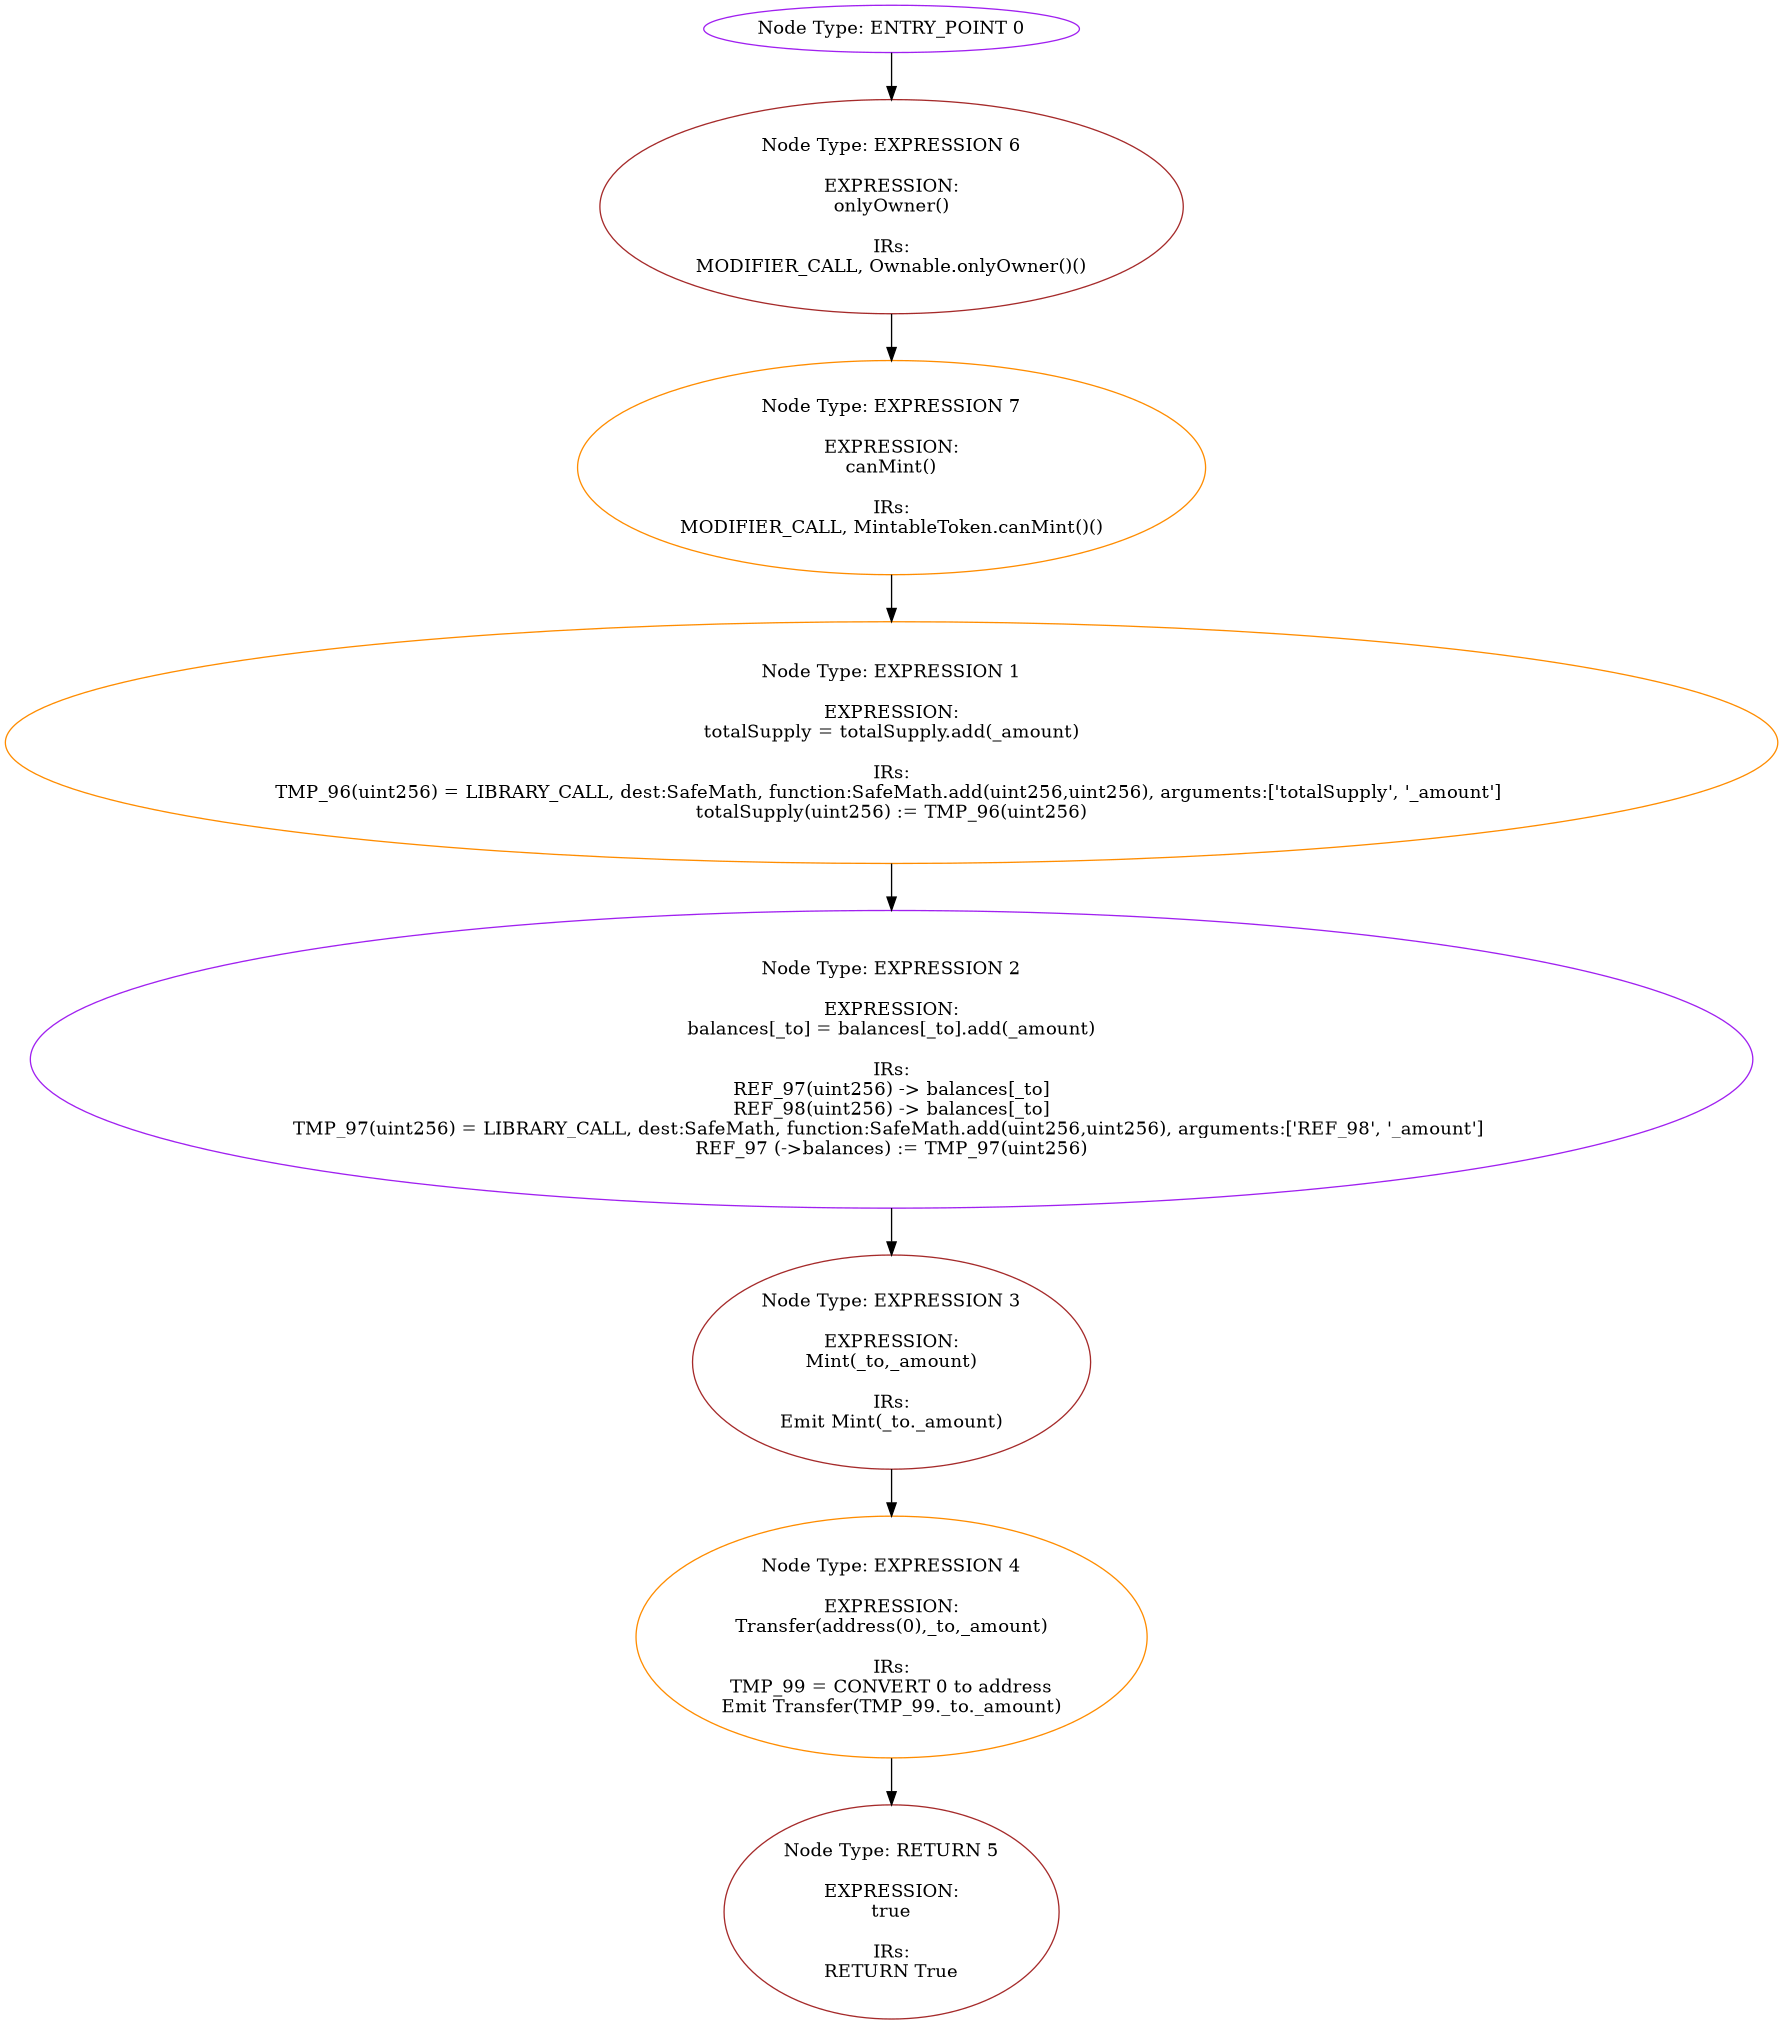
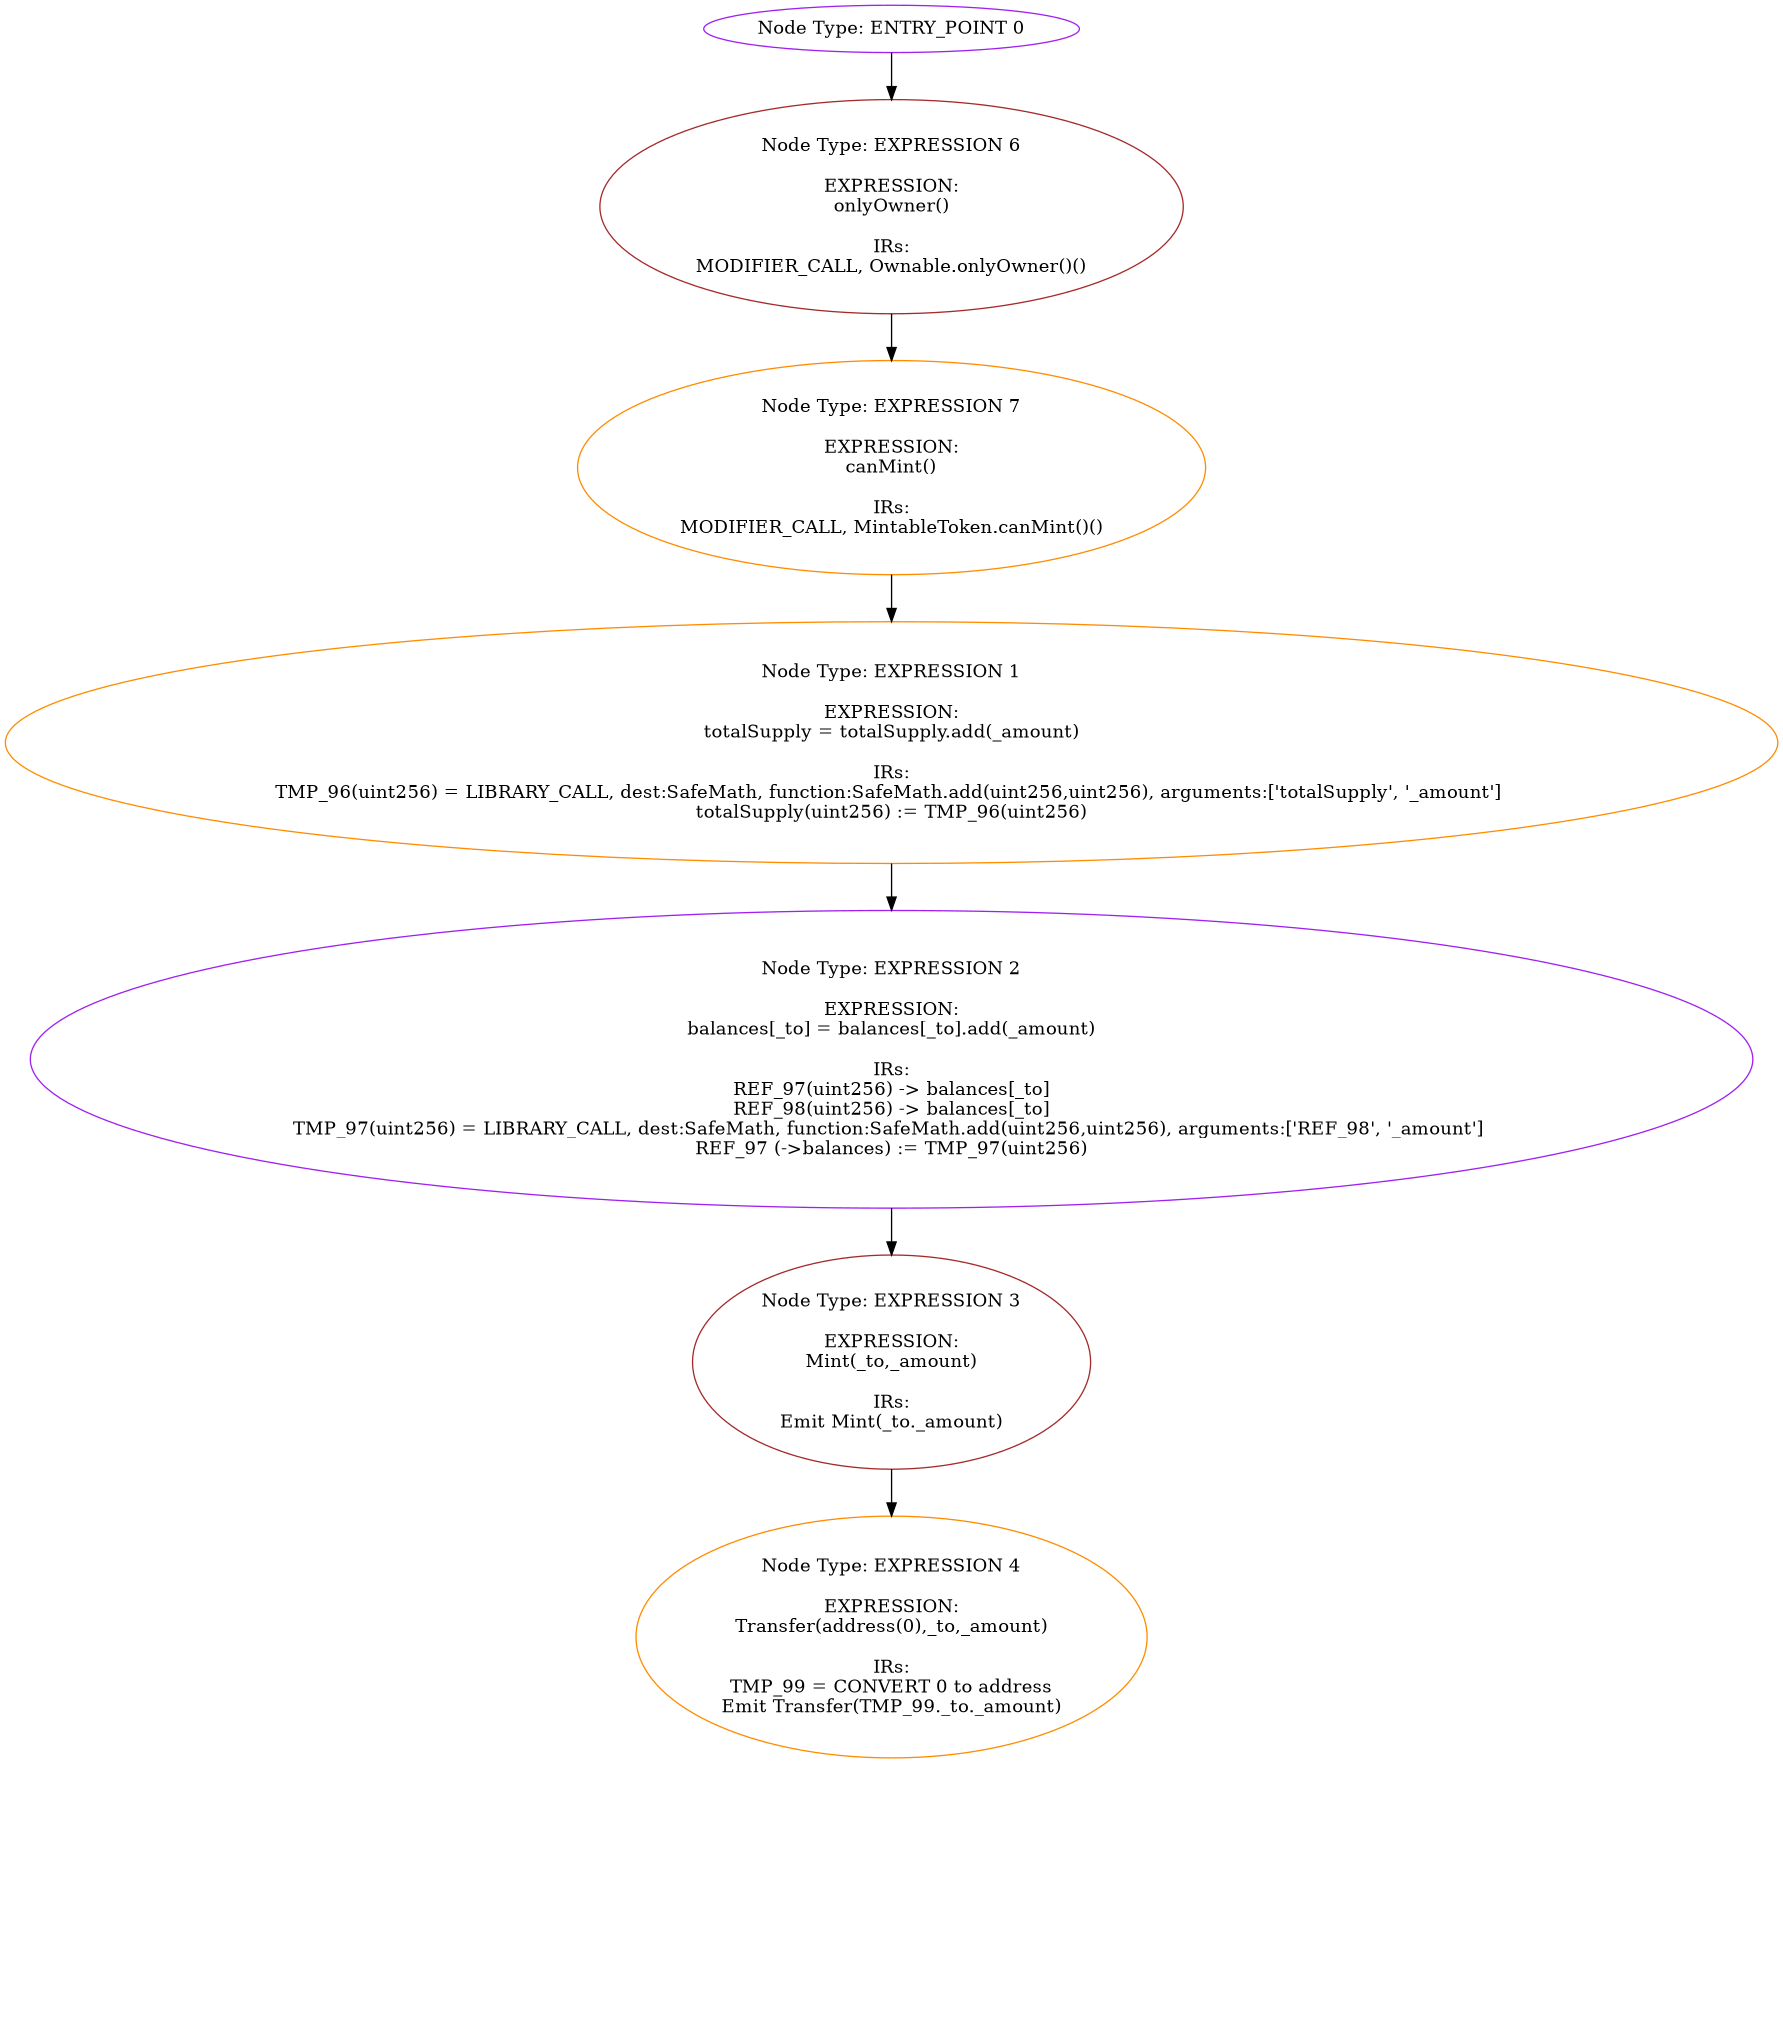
node "Node Type: RETURN 5 EXPRESSION: true IRs: RETURN True": removed
